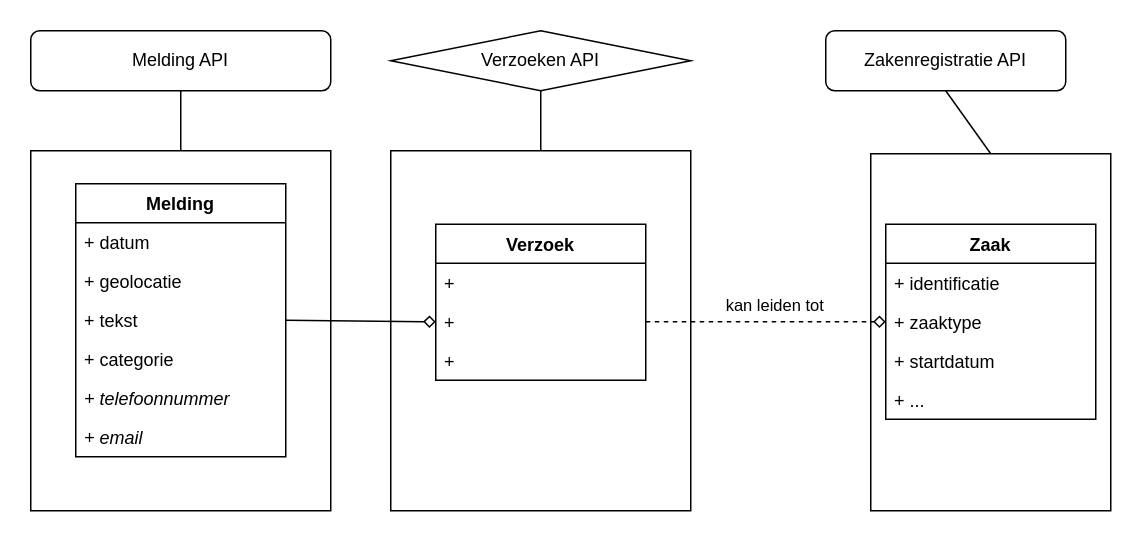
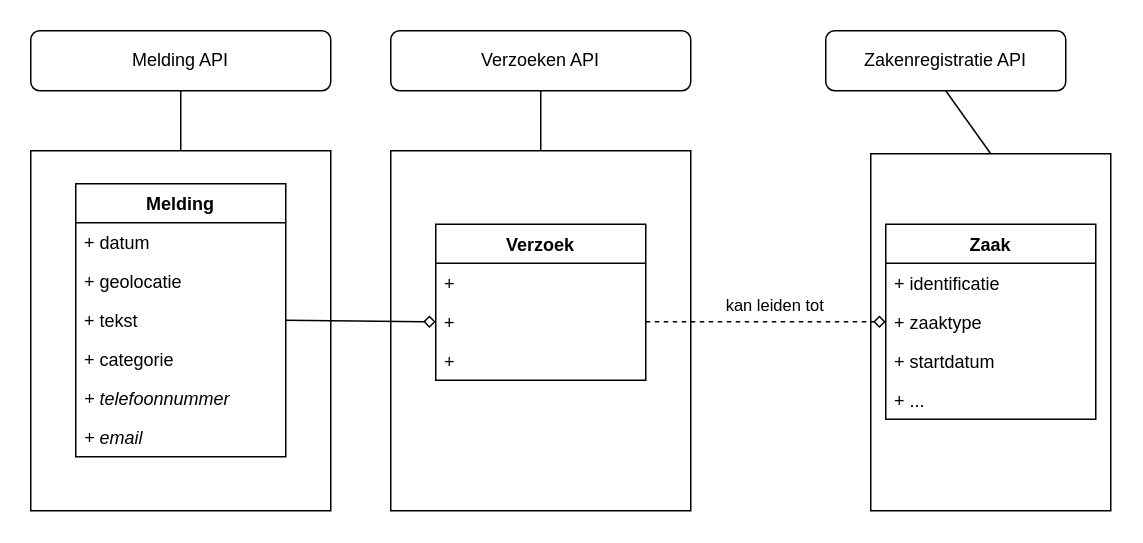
node "Verzoeken API": shape diamond -> rounded rectangle
